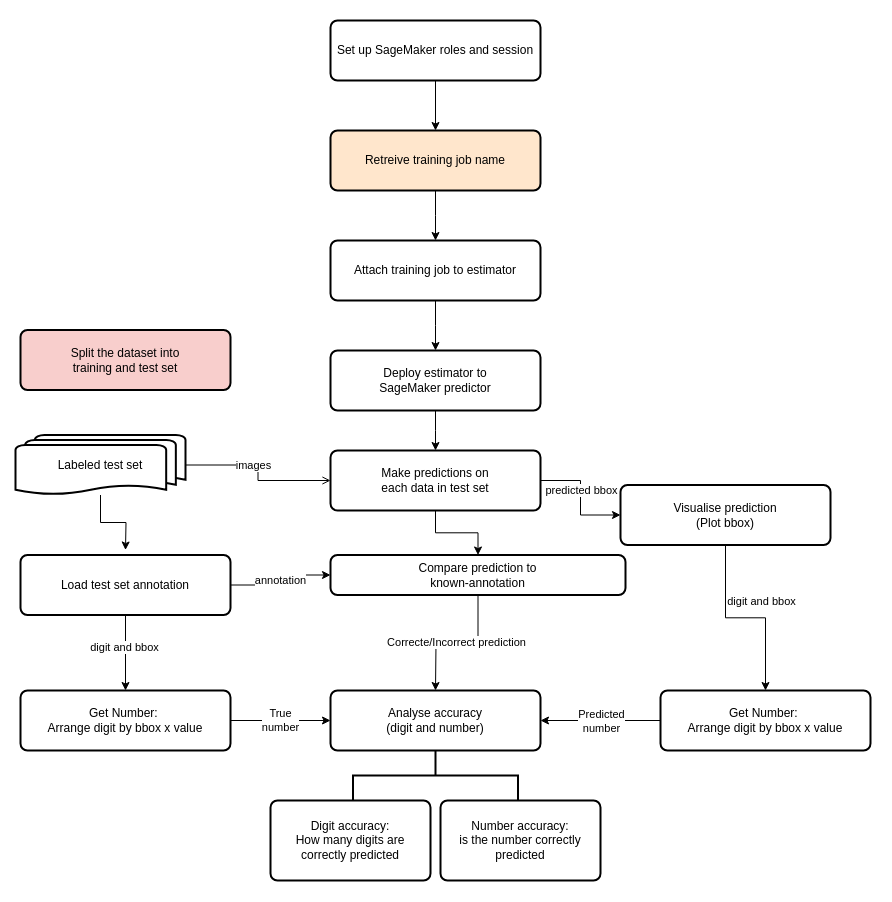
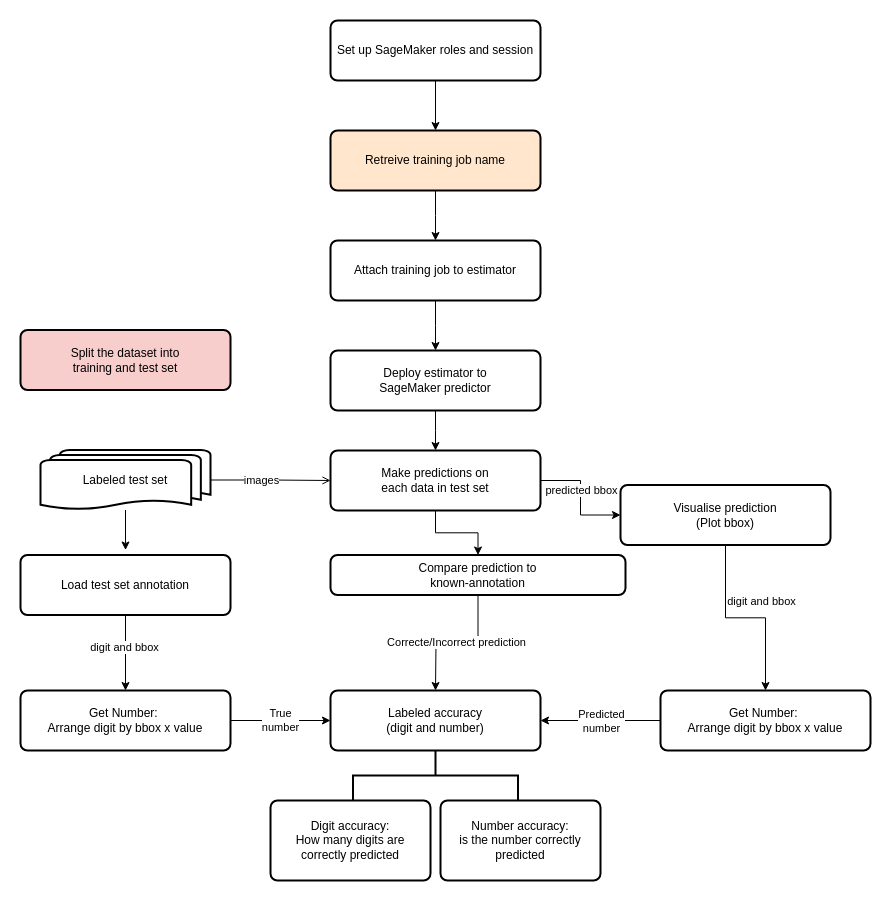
node "Labeled test set": moved (101, 465) -> (126, 480)
edge "Load test set annotation" -> "Compare prediction to known-annotation": removed, label "annotation"
node "Analyse accuracy (digit and number)": label "Analyse accuracy (digit and number)" -> "Labeled accuracy (digit and number)"
